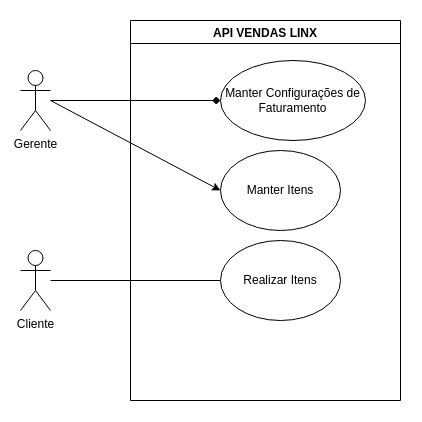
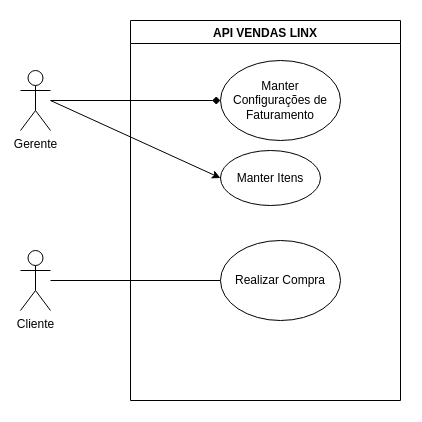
node "Manter Configurações de Faturamento": size 145x80 -> 120x80
node "Manter Itens": size 120x80 -> 100x55
node "Realizar Itens": label "Realizar Itens" -> "Realizar Compra"
